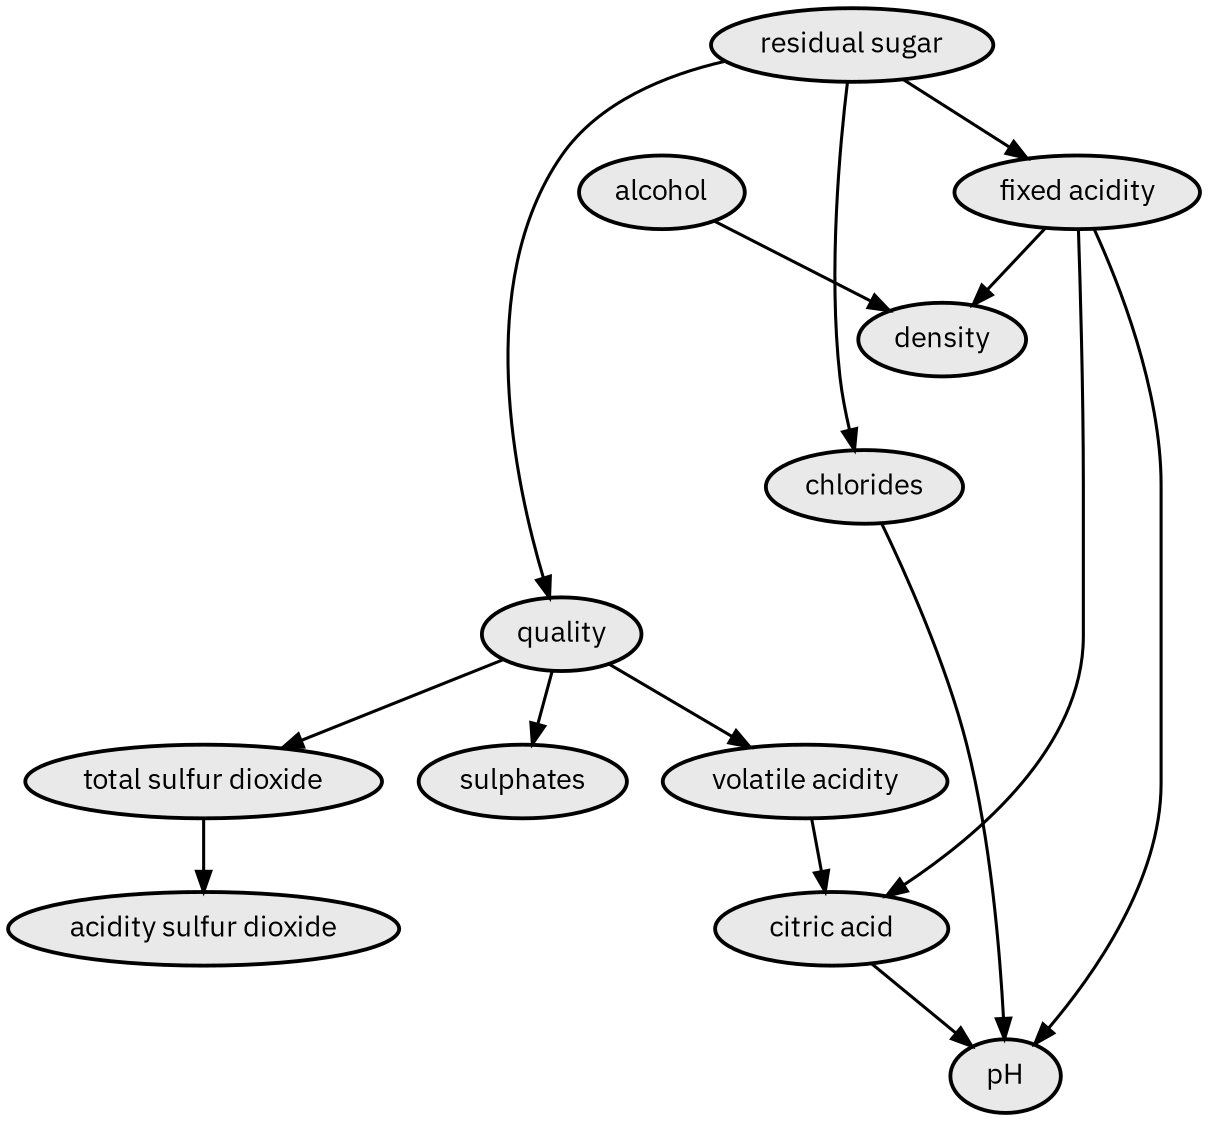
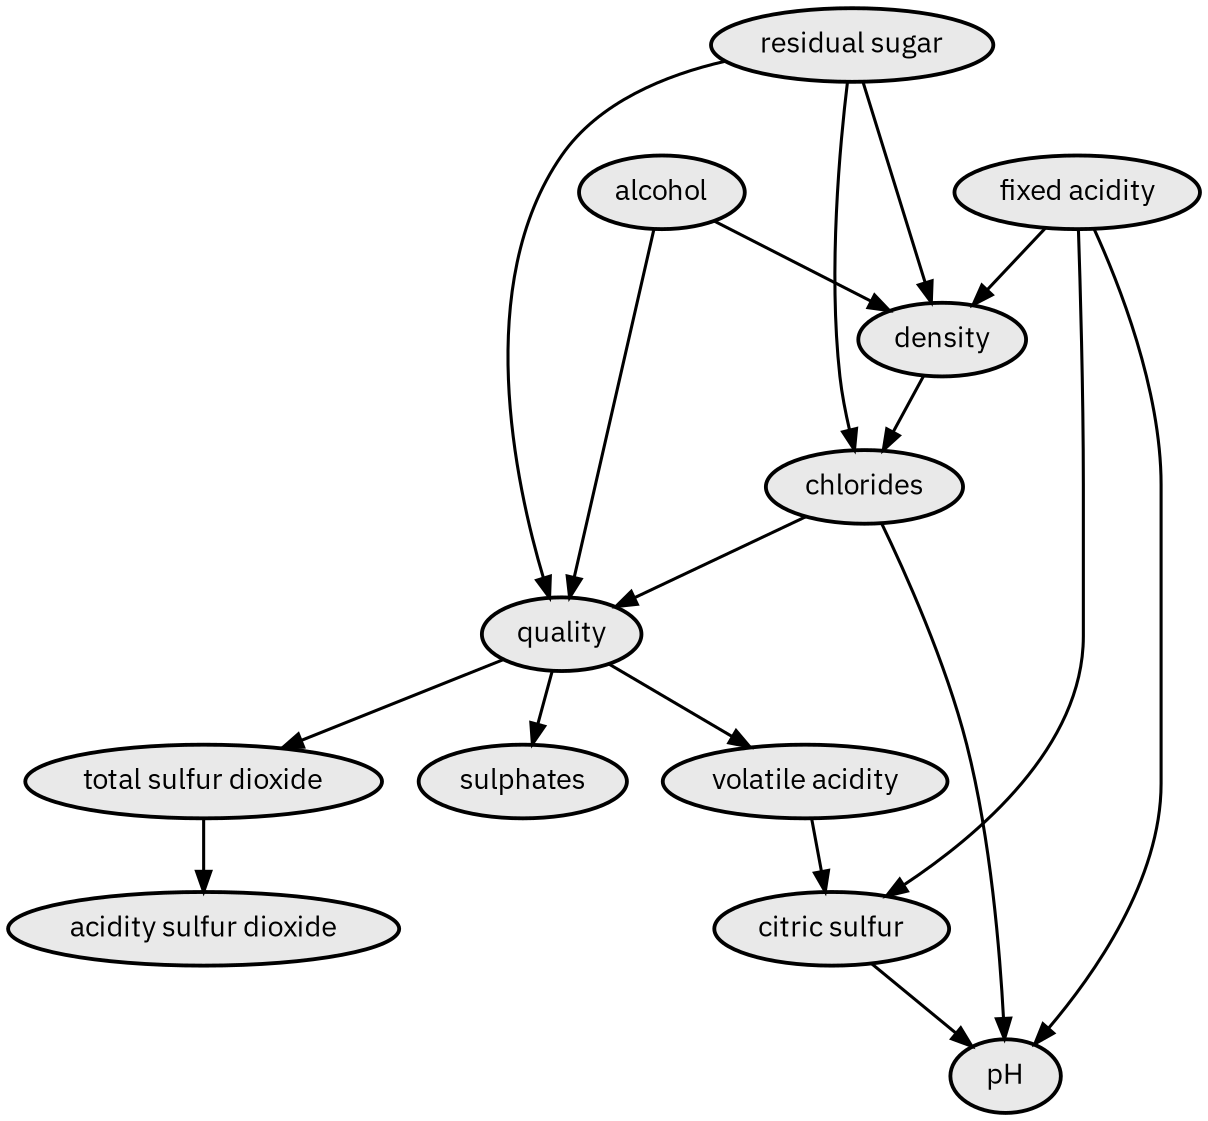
edge "residual sugar" -> "fixed acidity": now "residual sugar" -> "density"
edge "alcohol" -> "quality": added
edge "density" -> "chlorides": added
edge "chlorides" -> "quality": added
node "citric acid": label "citric acid" -> "citric sulfur"
